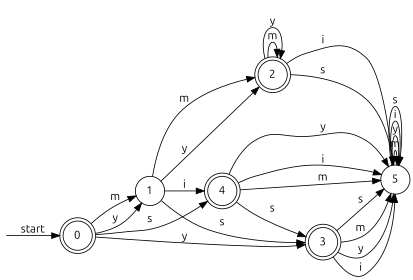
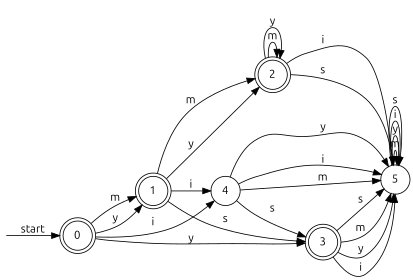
node "1": shape circle -> doublecircle
node "4": shape doublecircle -> circle
edge "0" -> "4": label "s" -> "i"
